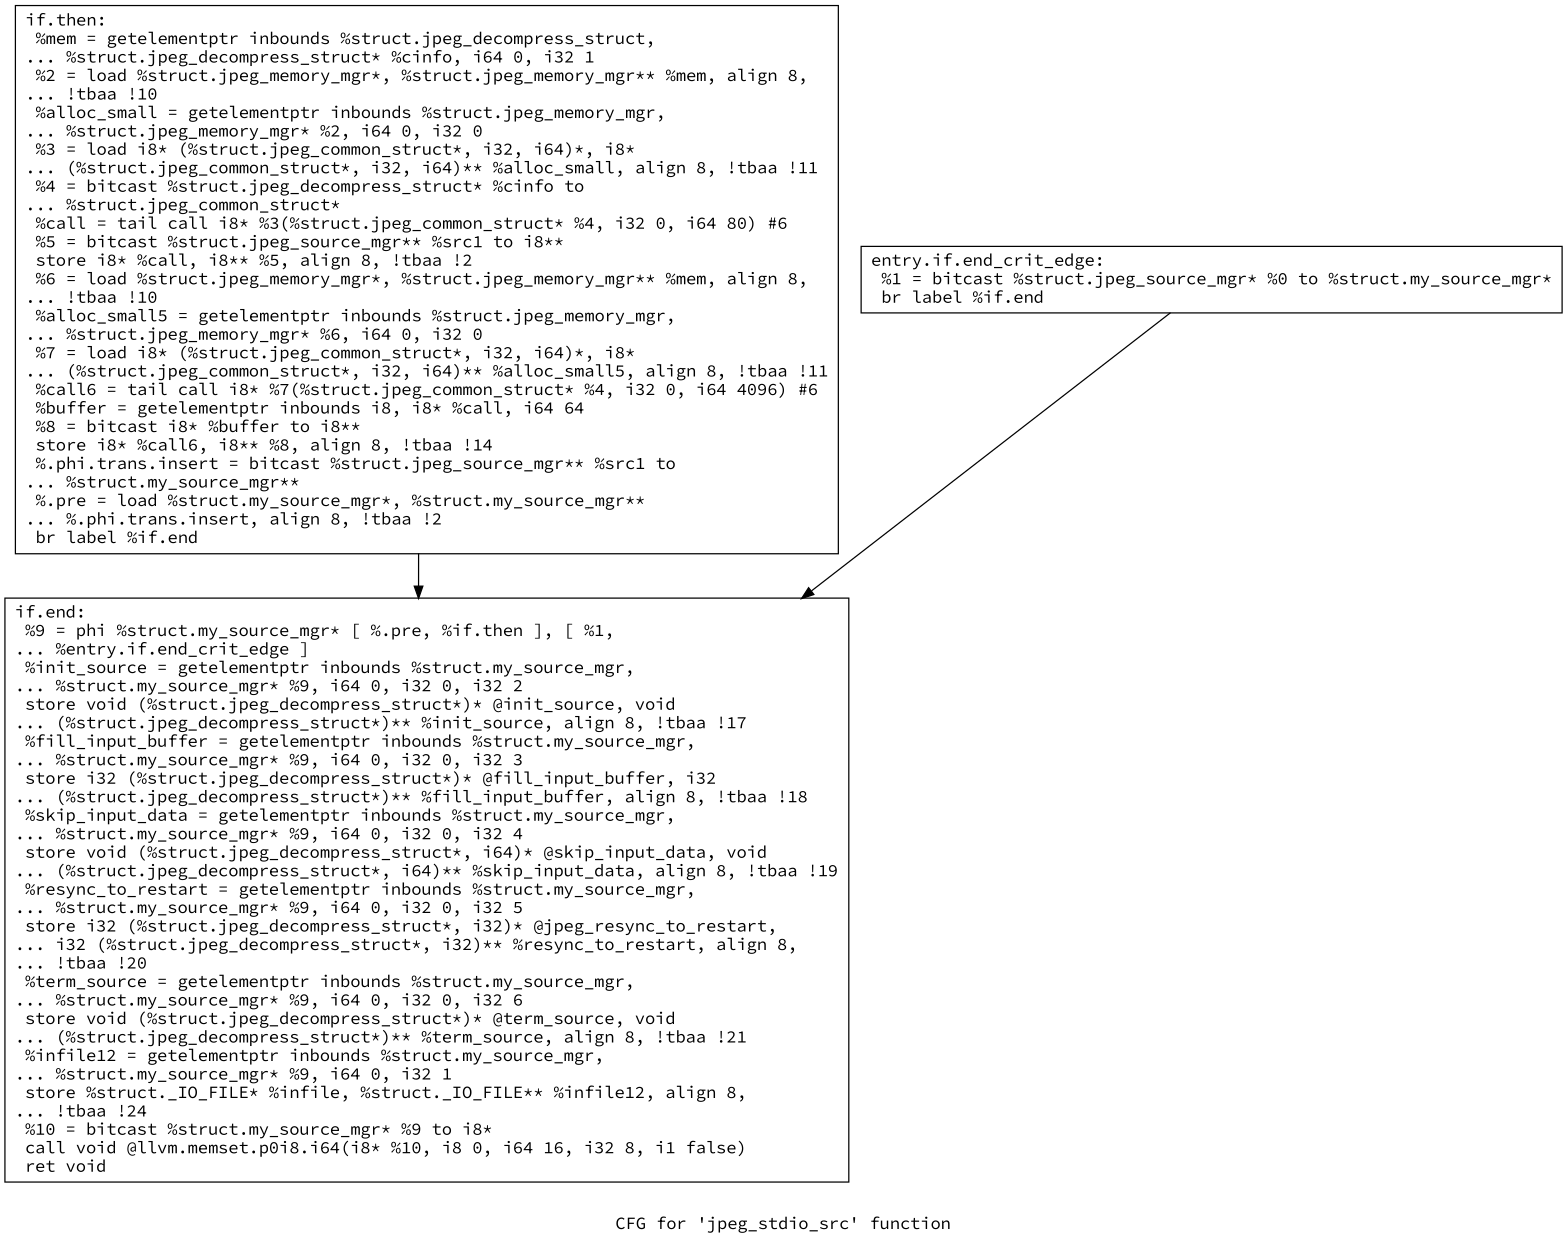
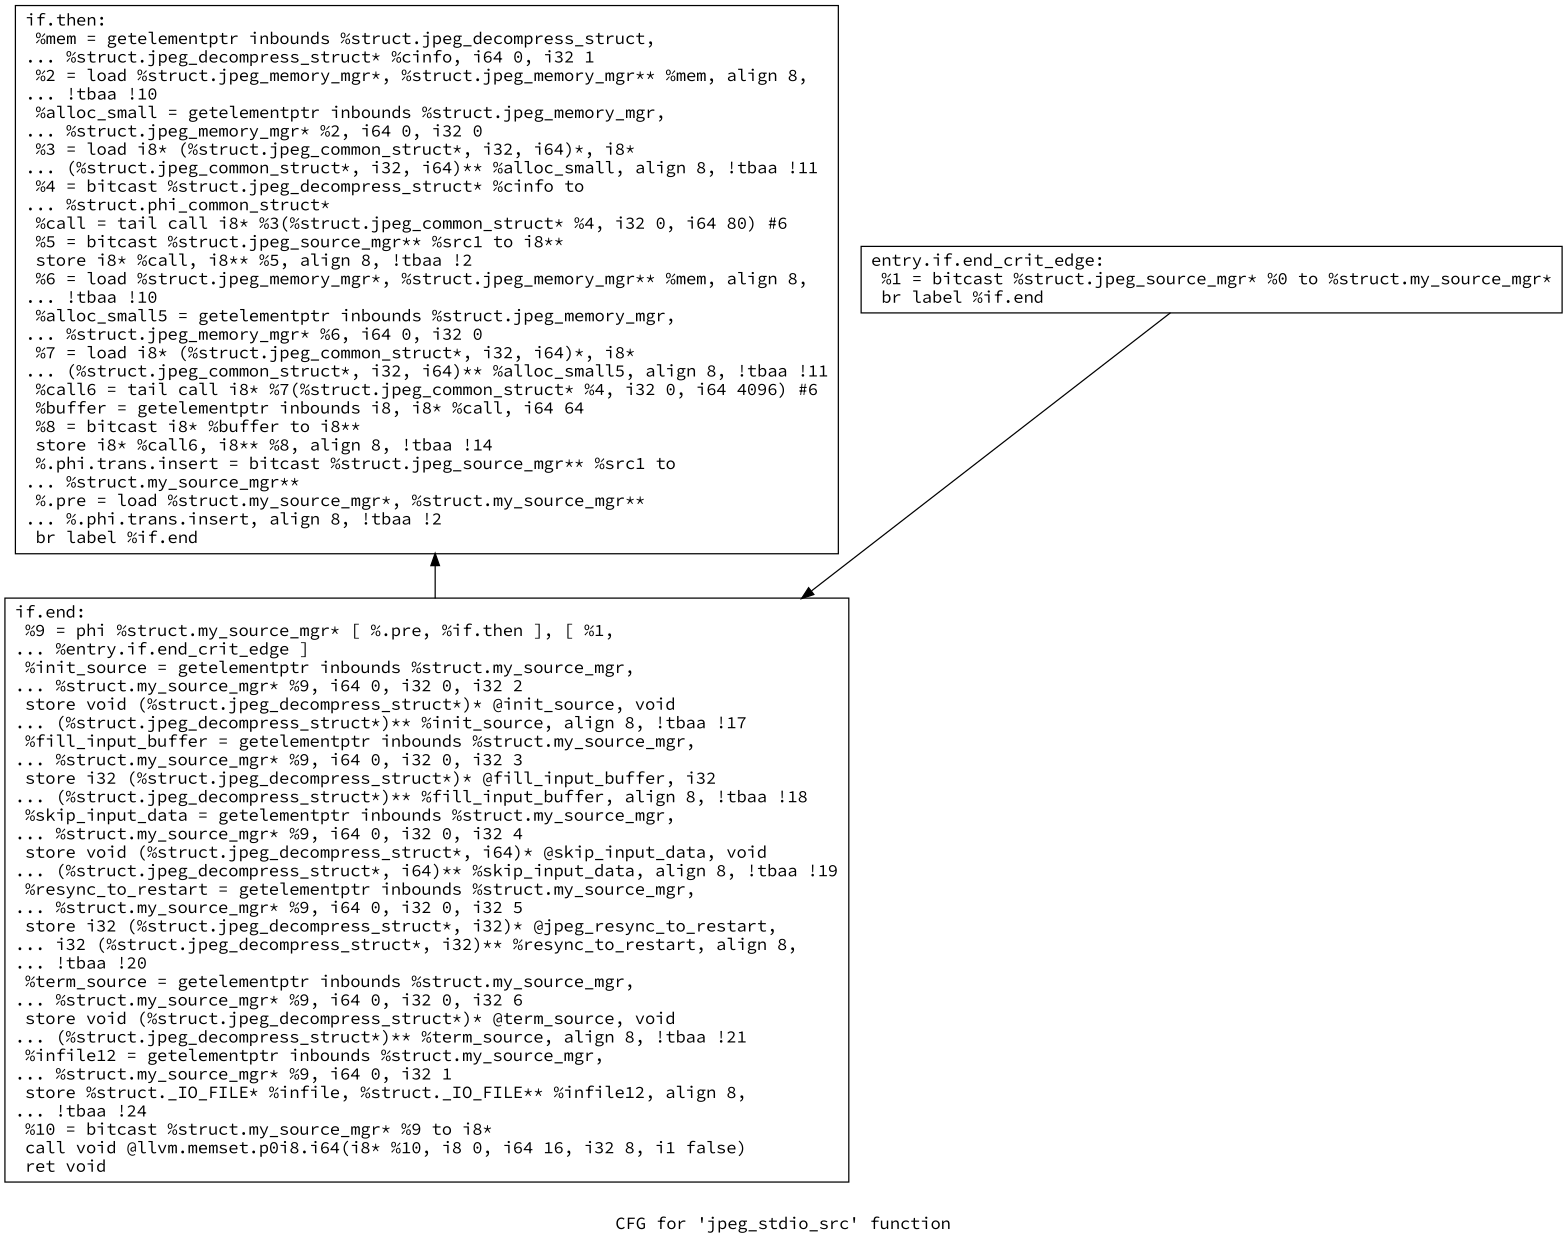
node "if.then:": text "... %struct.jpeg_common_struct*" -> "... %struct.phi_common_struct*"
edge "if.then:" -> "if.end:": reversed
